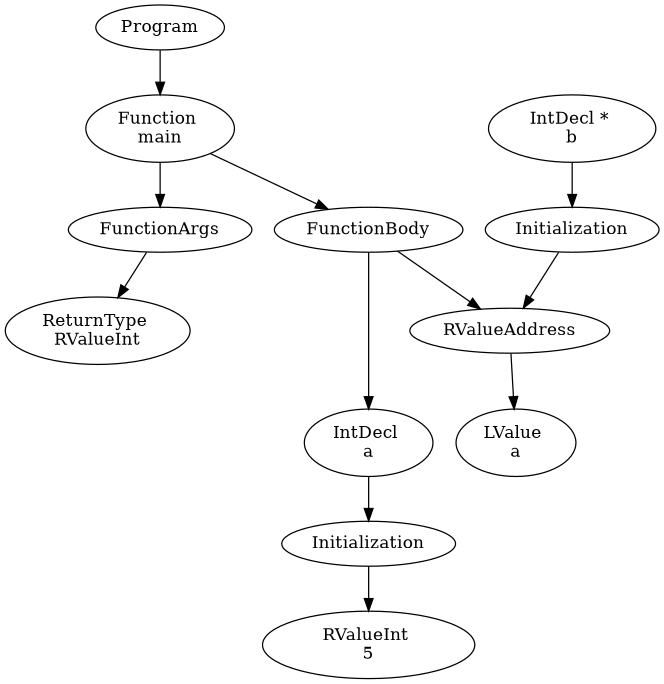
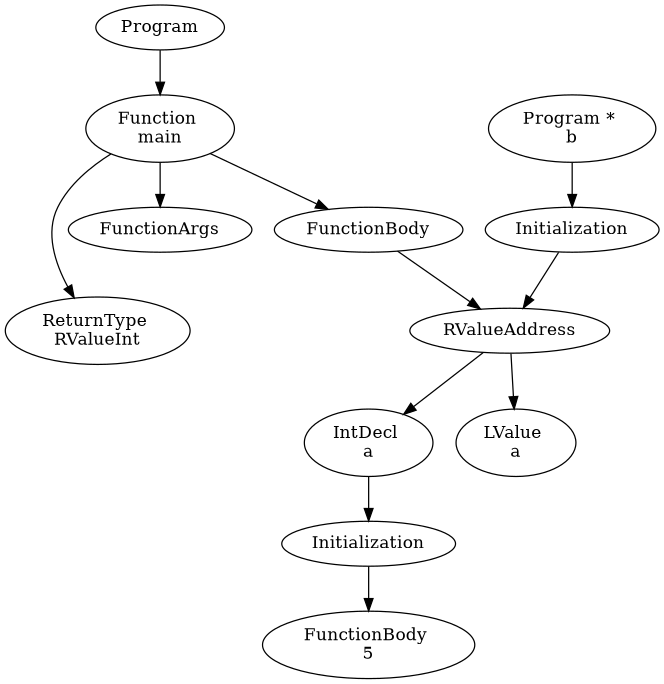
node "IntDecl * b": label "IntDecl * b" -> "Program * b"
edge "FunctionArgs" -> "ReturnType RValueInt": now "Function main" -> "ReturnType RValueInt"
edge "FunctionBody" -> "IntDecl a": now "RValueAddress" -> "IntDecl a"
node "RValueInt 5": label "RValueInt 5" -> "FunctionBody 5"
